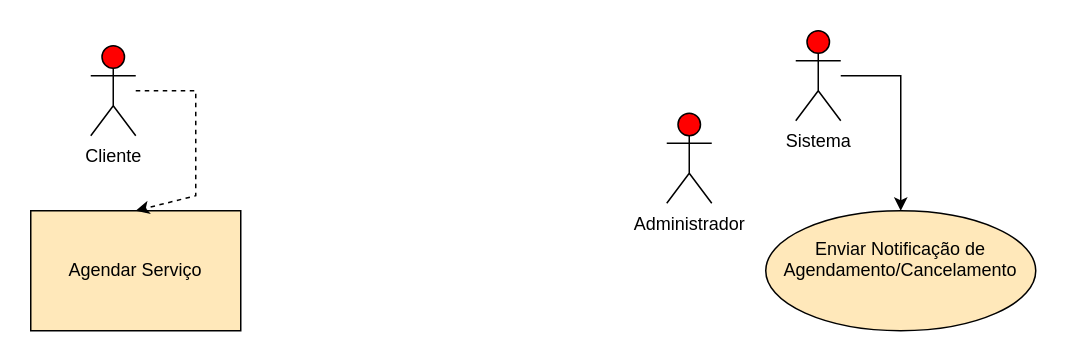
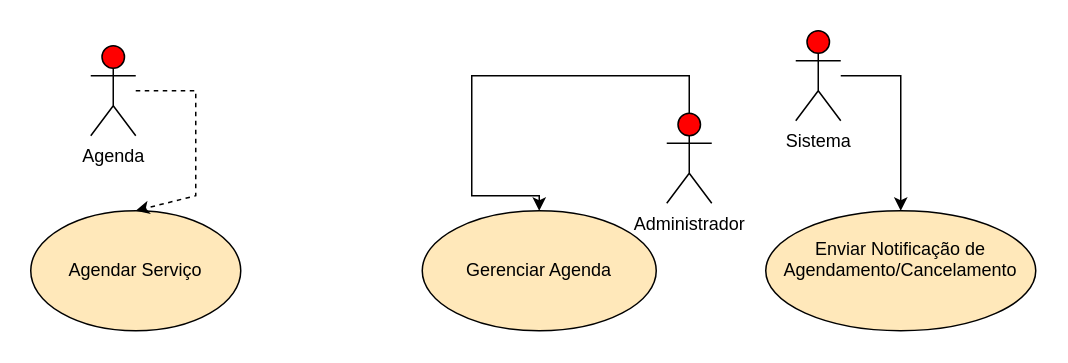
edge "Administrador" -> "Gerenciar Agenda": added
node "Cliente": label "Cliente" -> "Agenda"
node "Agendar Serviço": shape rectangle -> ellipse
node "Gerenciar Agenda": added
